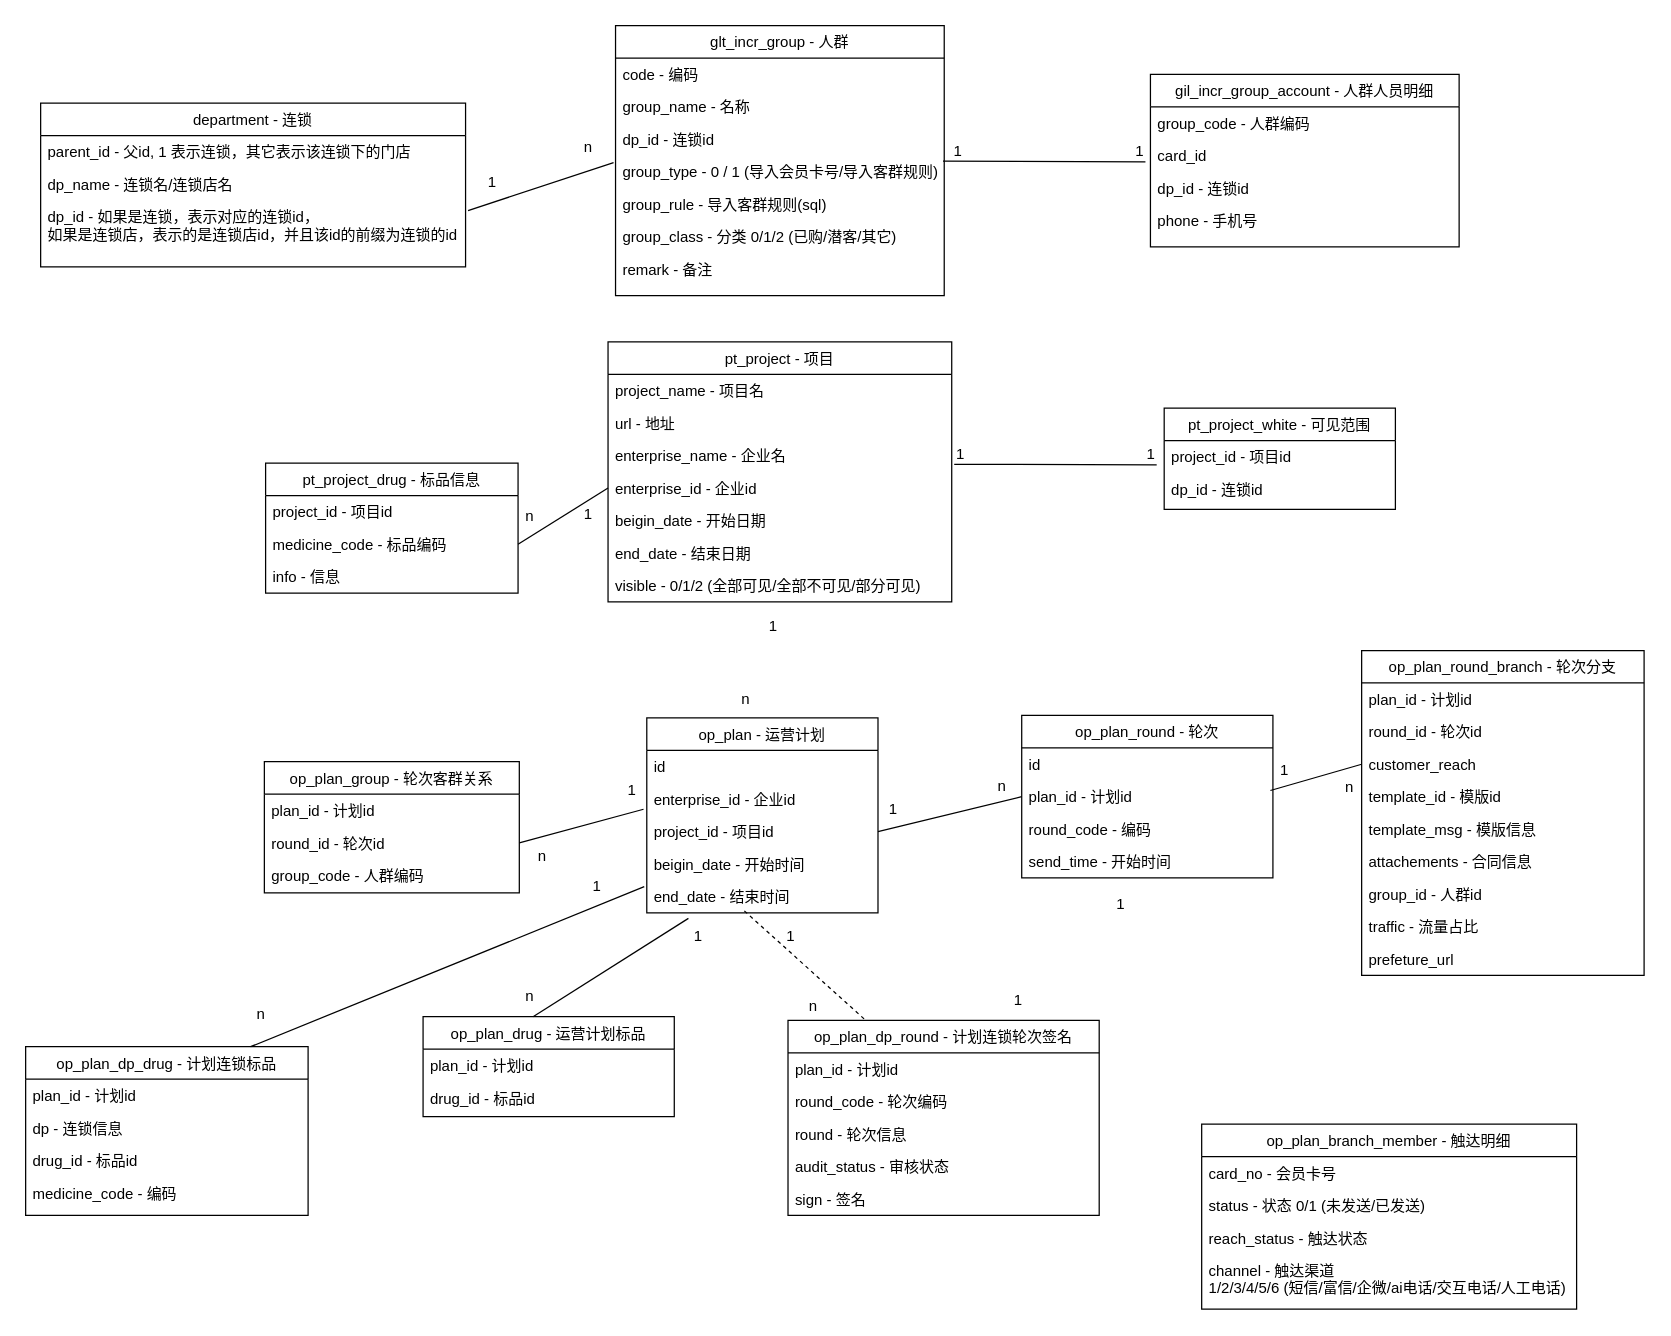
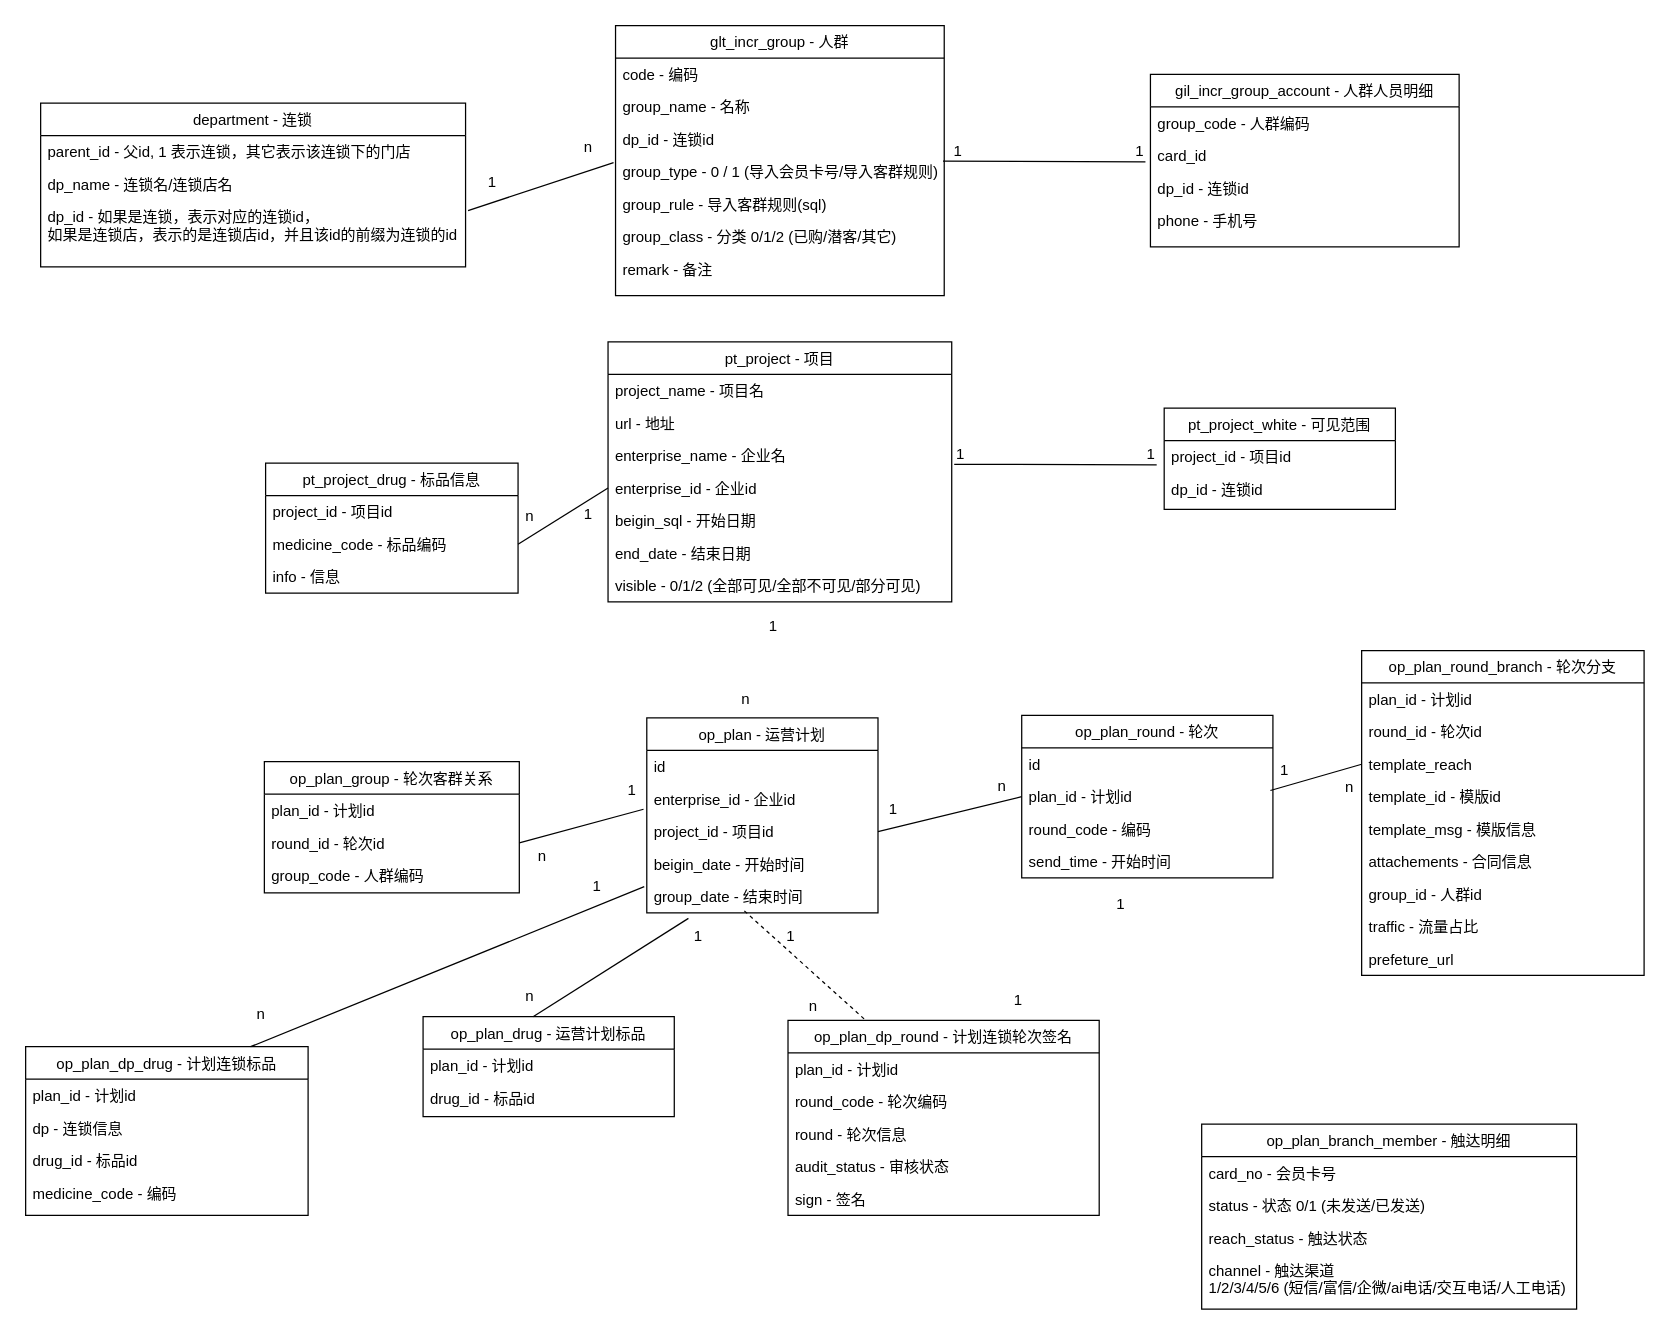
node "beigin_date - 开始日期": label "beigin_date - 开始日期" -> "beigin_sql - 开始日期"
node "customer_reach": label "customer_reach" -> "template_reach"
node "end_date - 结束时间": label "end_date - 结束时间" -> "group_date - 结束时间"
